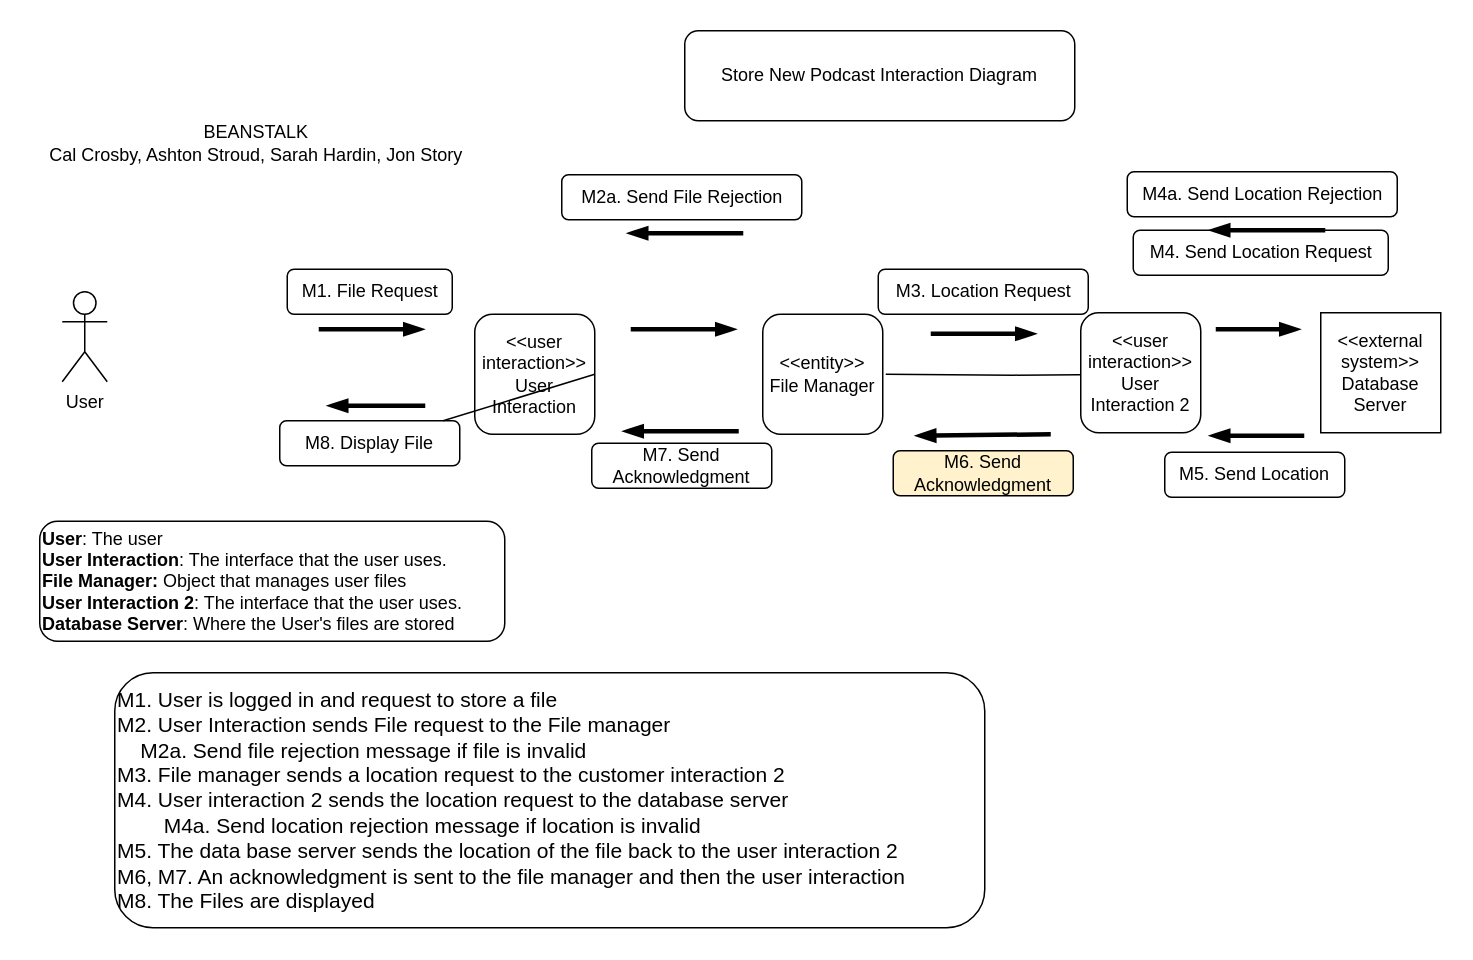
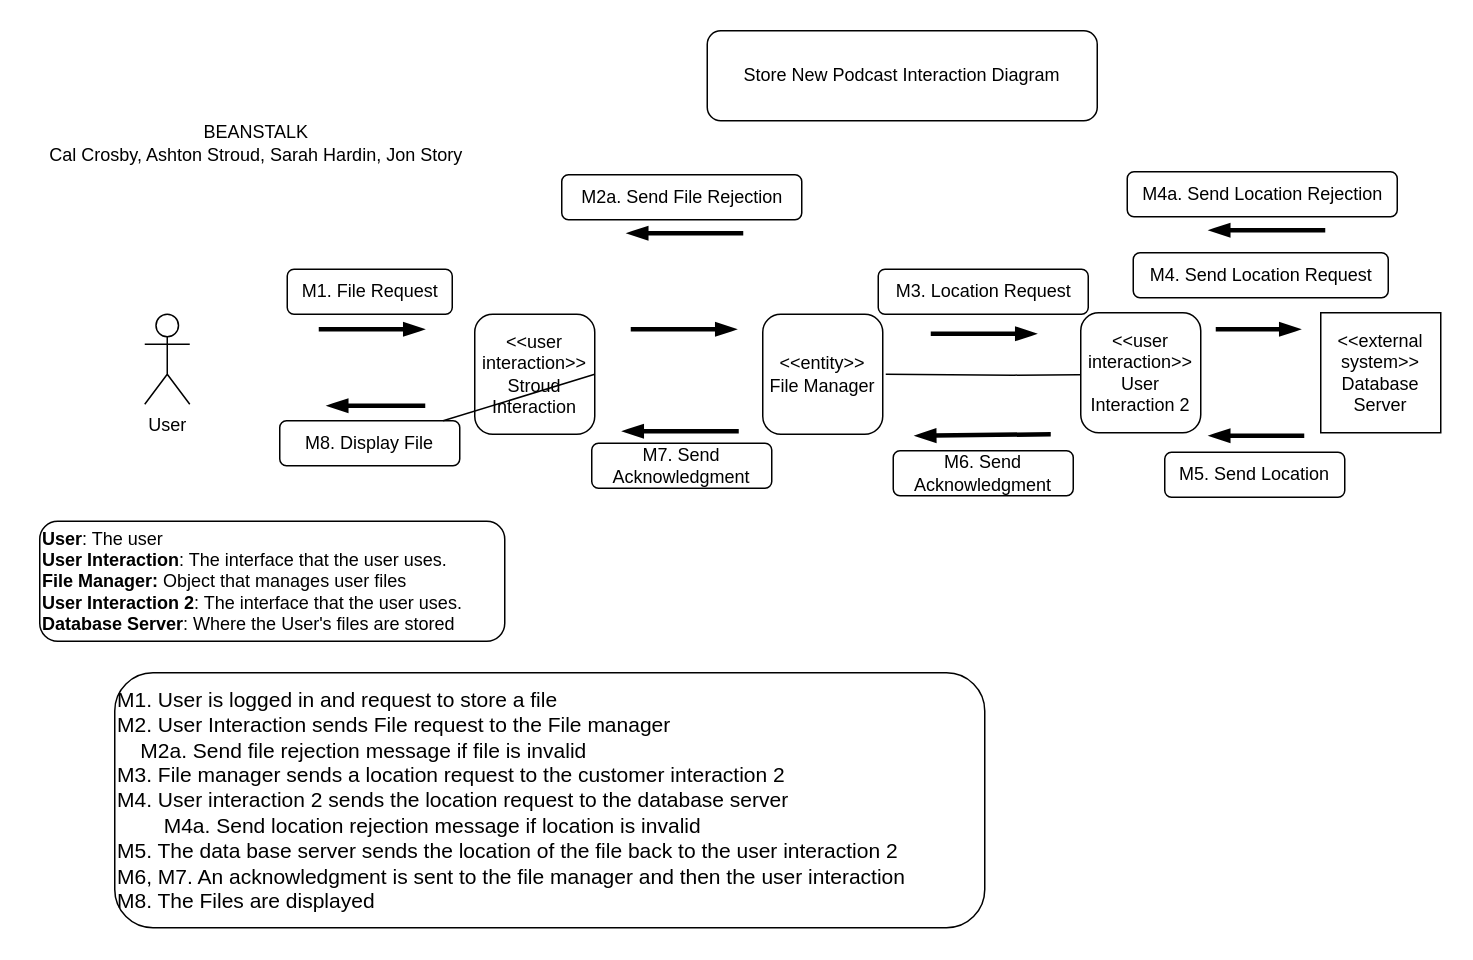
node "Store New Podcast Interaction Diagram": moved (880, 76) -> (902, 76)
node "M4. Send Location Request": moved (1261, 253) -> (1261, 275)
node "User": moved (85, 337) -> (167, 359)
node "<<user interaction>> User Interaction": label "<<user interaction>> User Interaction" -> "<<user interaction>> Stroud Interaction"
node "M6. Send Acknowledgment": fillcolor #fff2cc -> #ffffff
